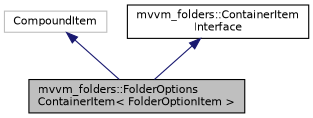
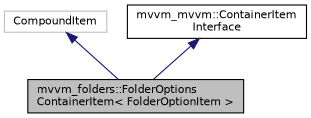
node "mvvm_folders::ContainerItem Interface": label "mvvm_folders::ContainerItem Interface" -> "mvvm_mvvm::ContainerItem Interface"
